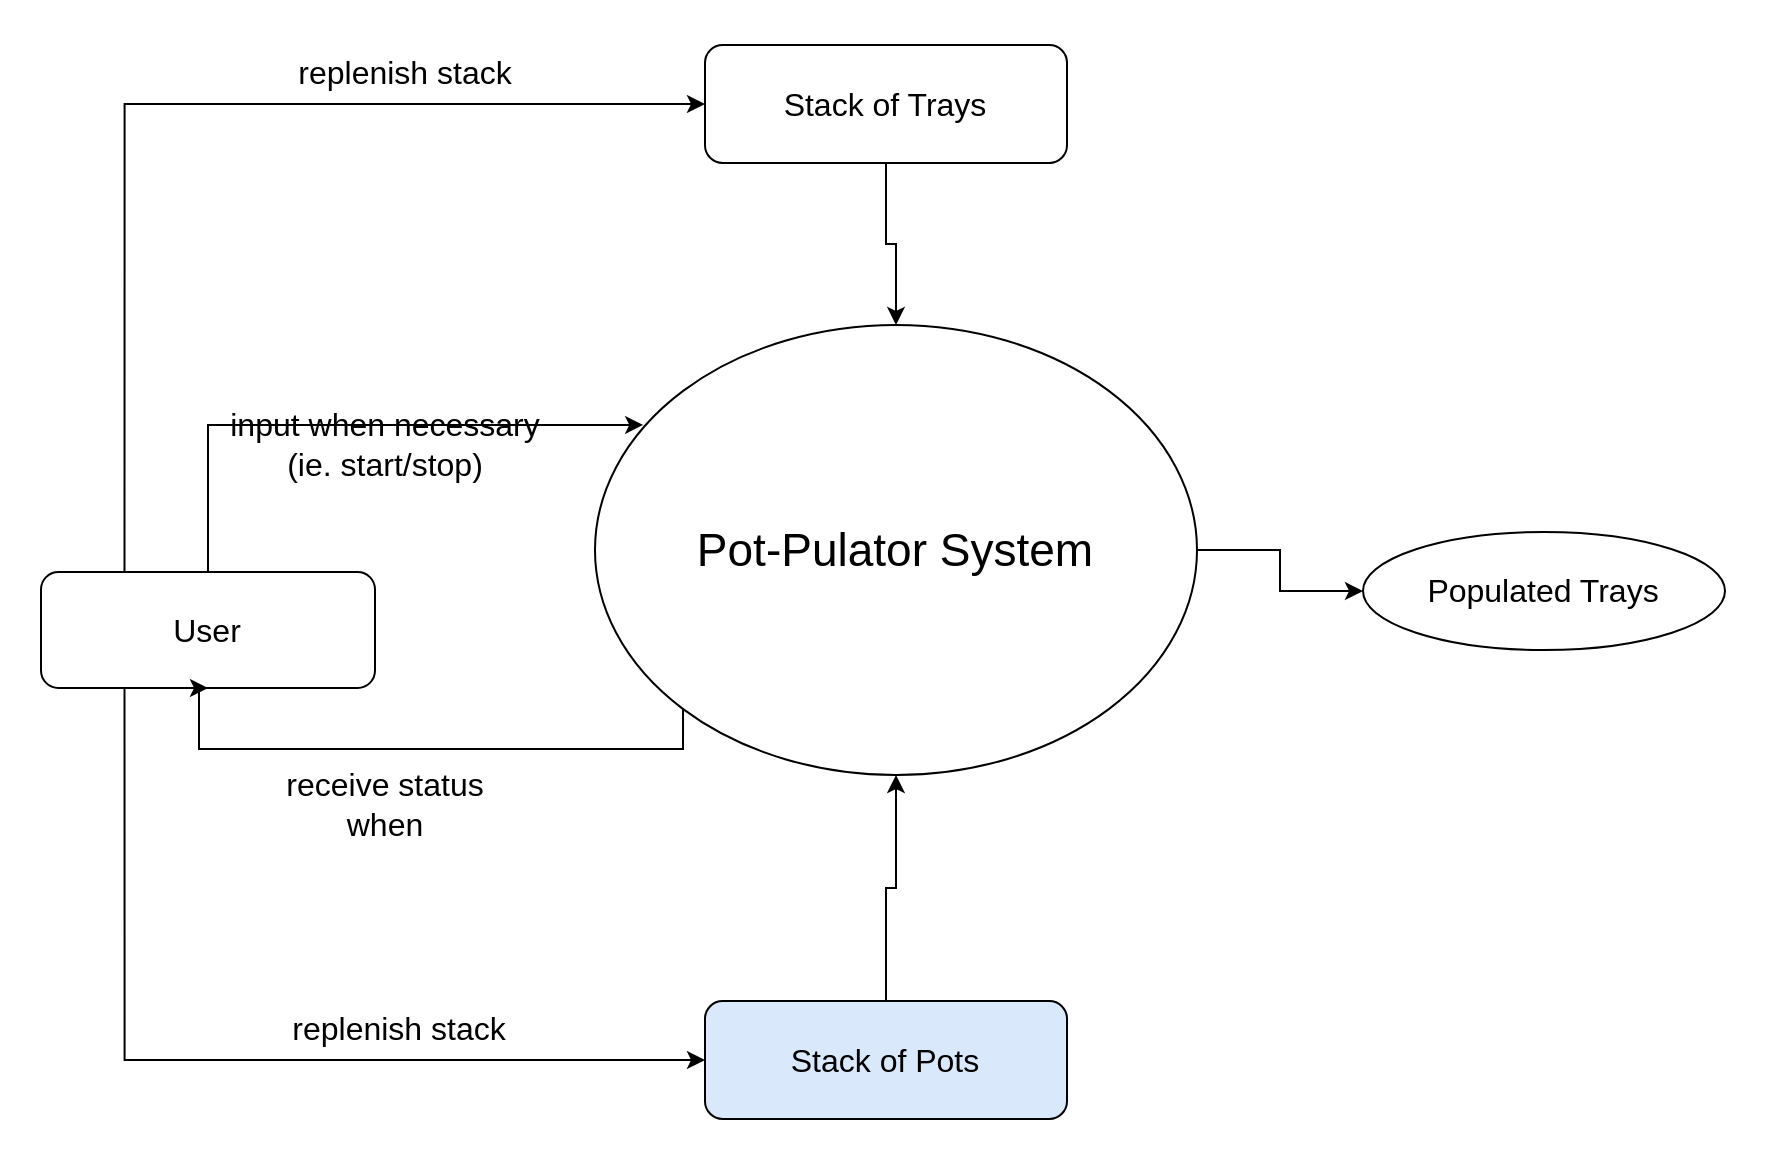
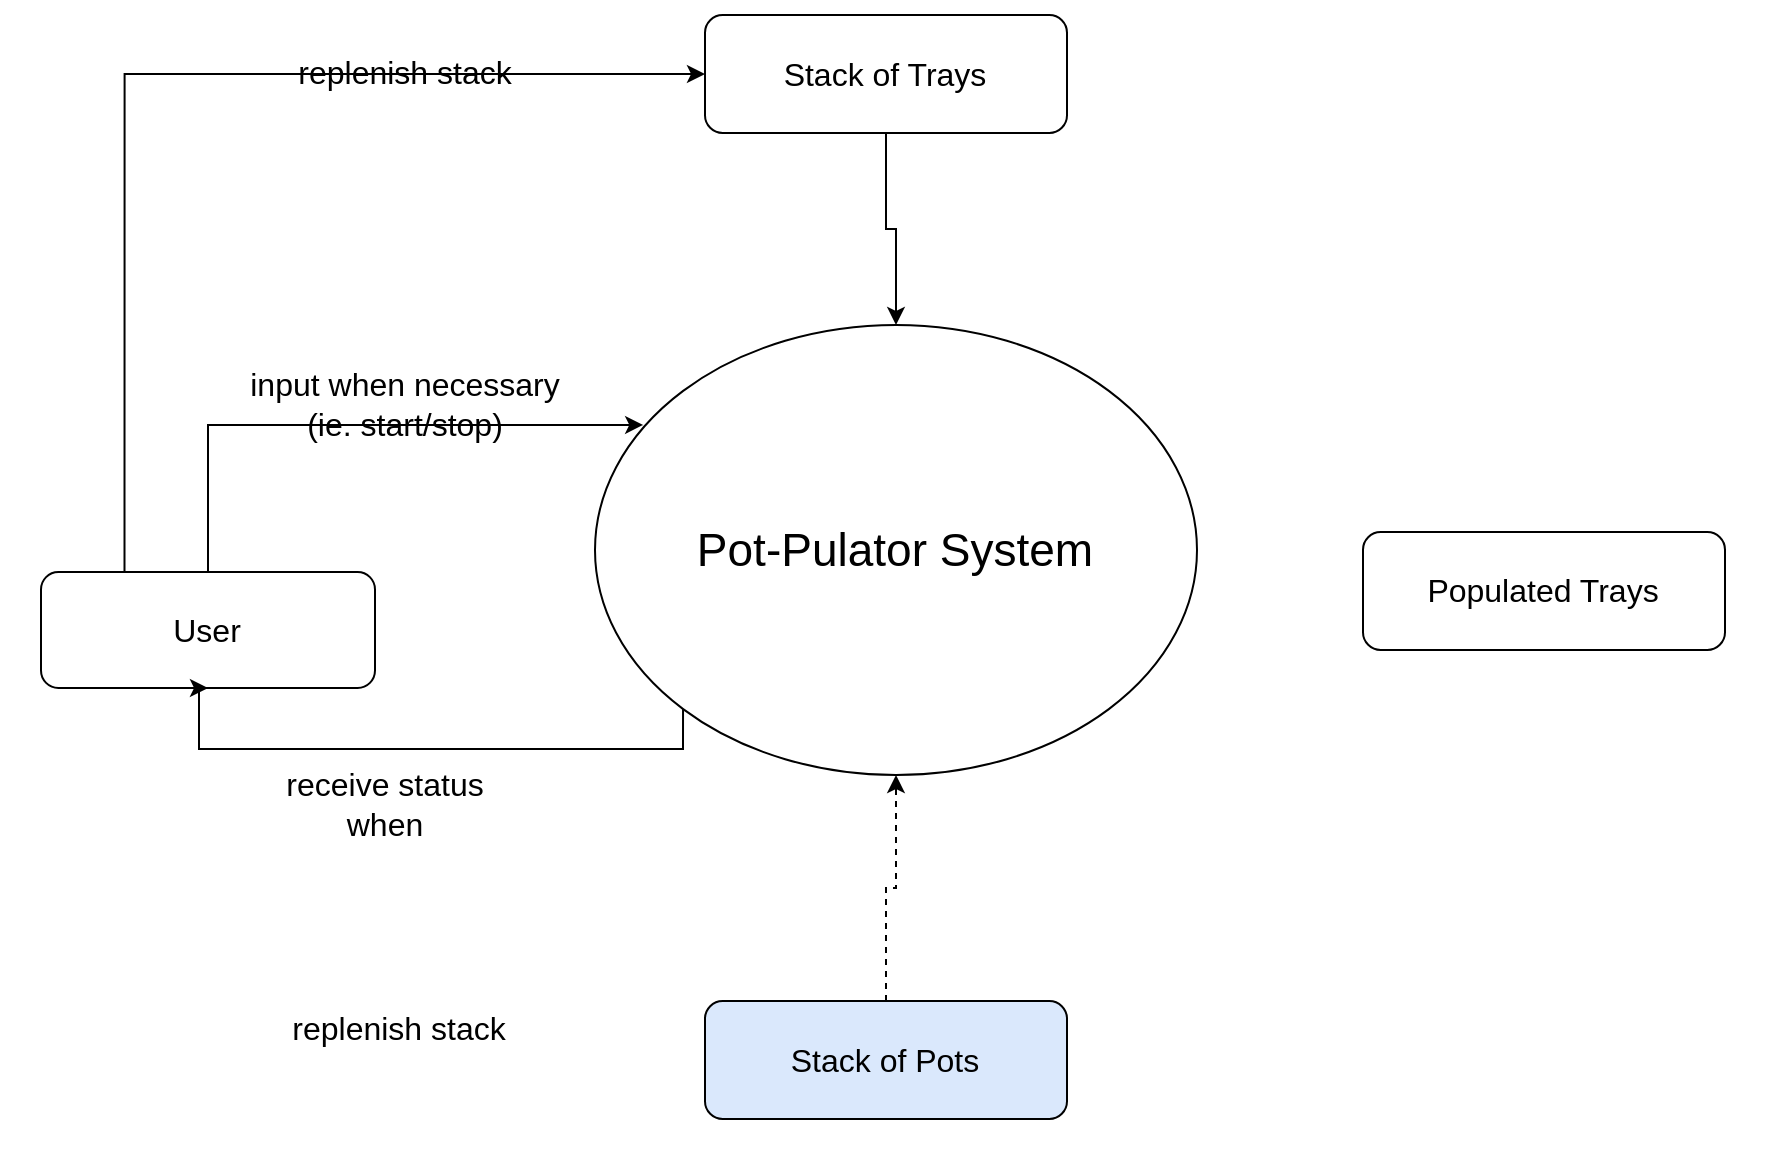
node "Stack of Trays": moved (886, 104) -> (886, 74)
node "input when necessary (ie. start/stop)": moved (384, 445) -> (404, 405)
edge "Pot-Pulator System" -> "Populated Trays": removed
node "Populated Trays": shape ellipse -> rounded rectangle
edge "Stack of Pots" -> "Pot-Pulator System": style solid -> dashed
edge "User" -> "Stack of Pots": removed
